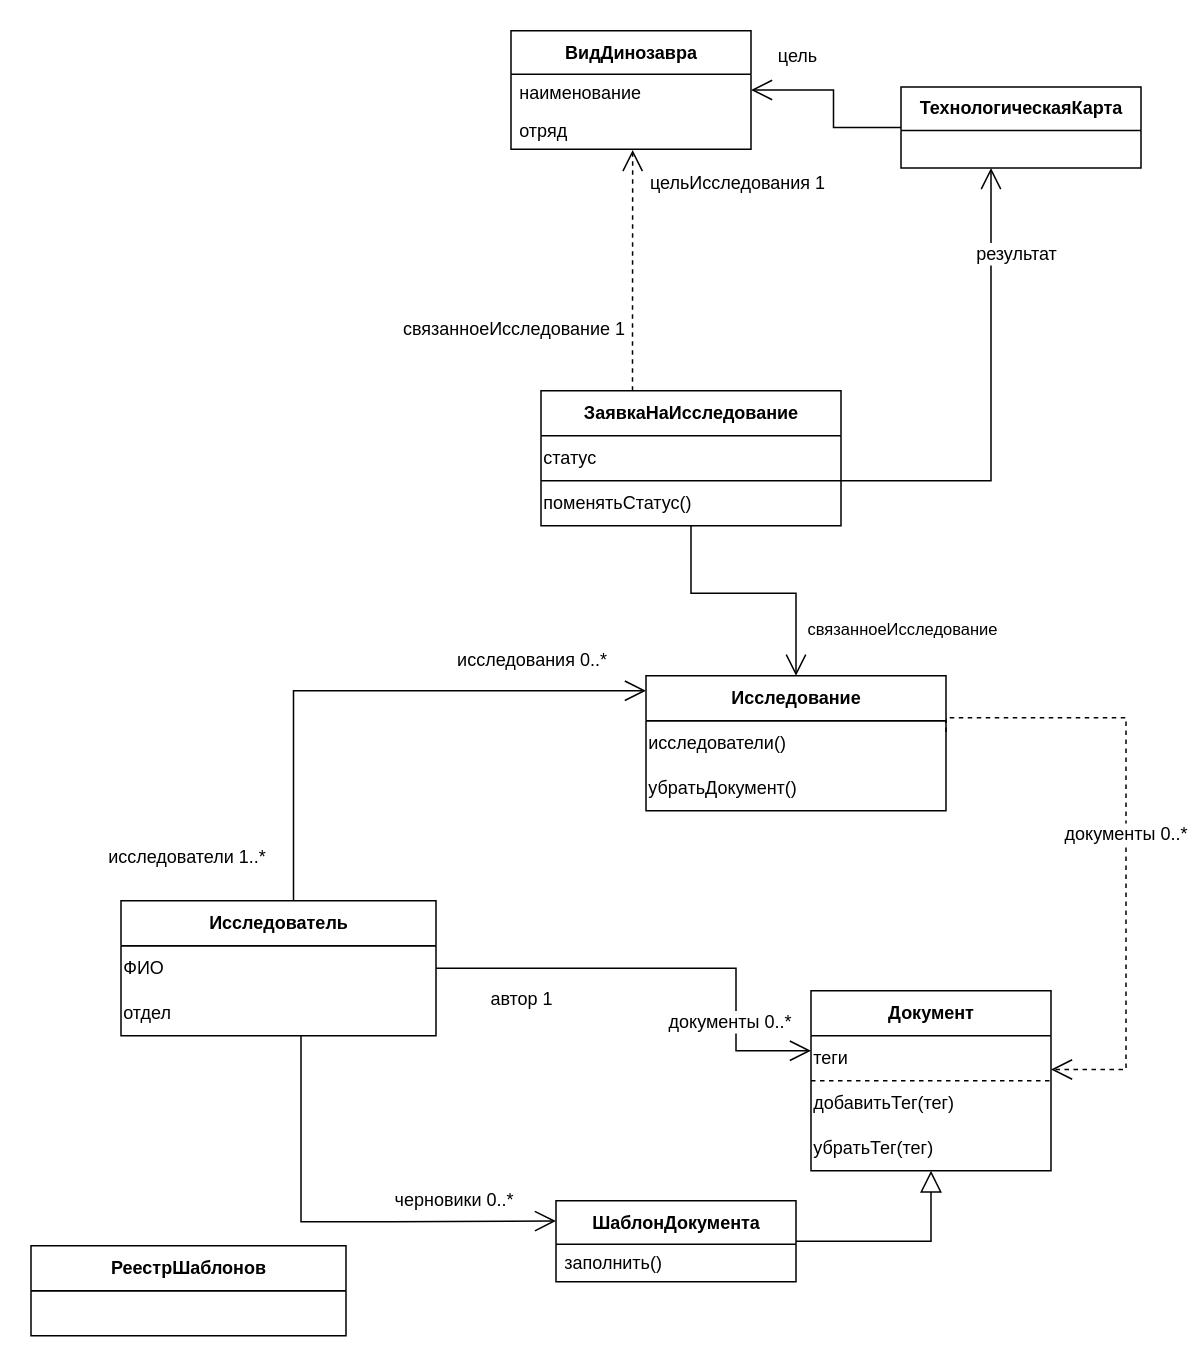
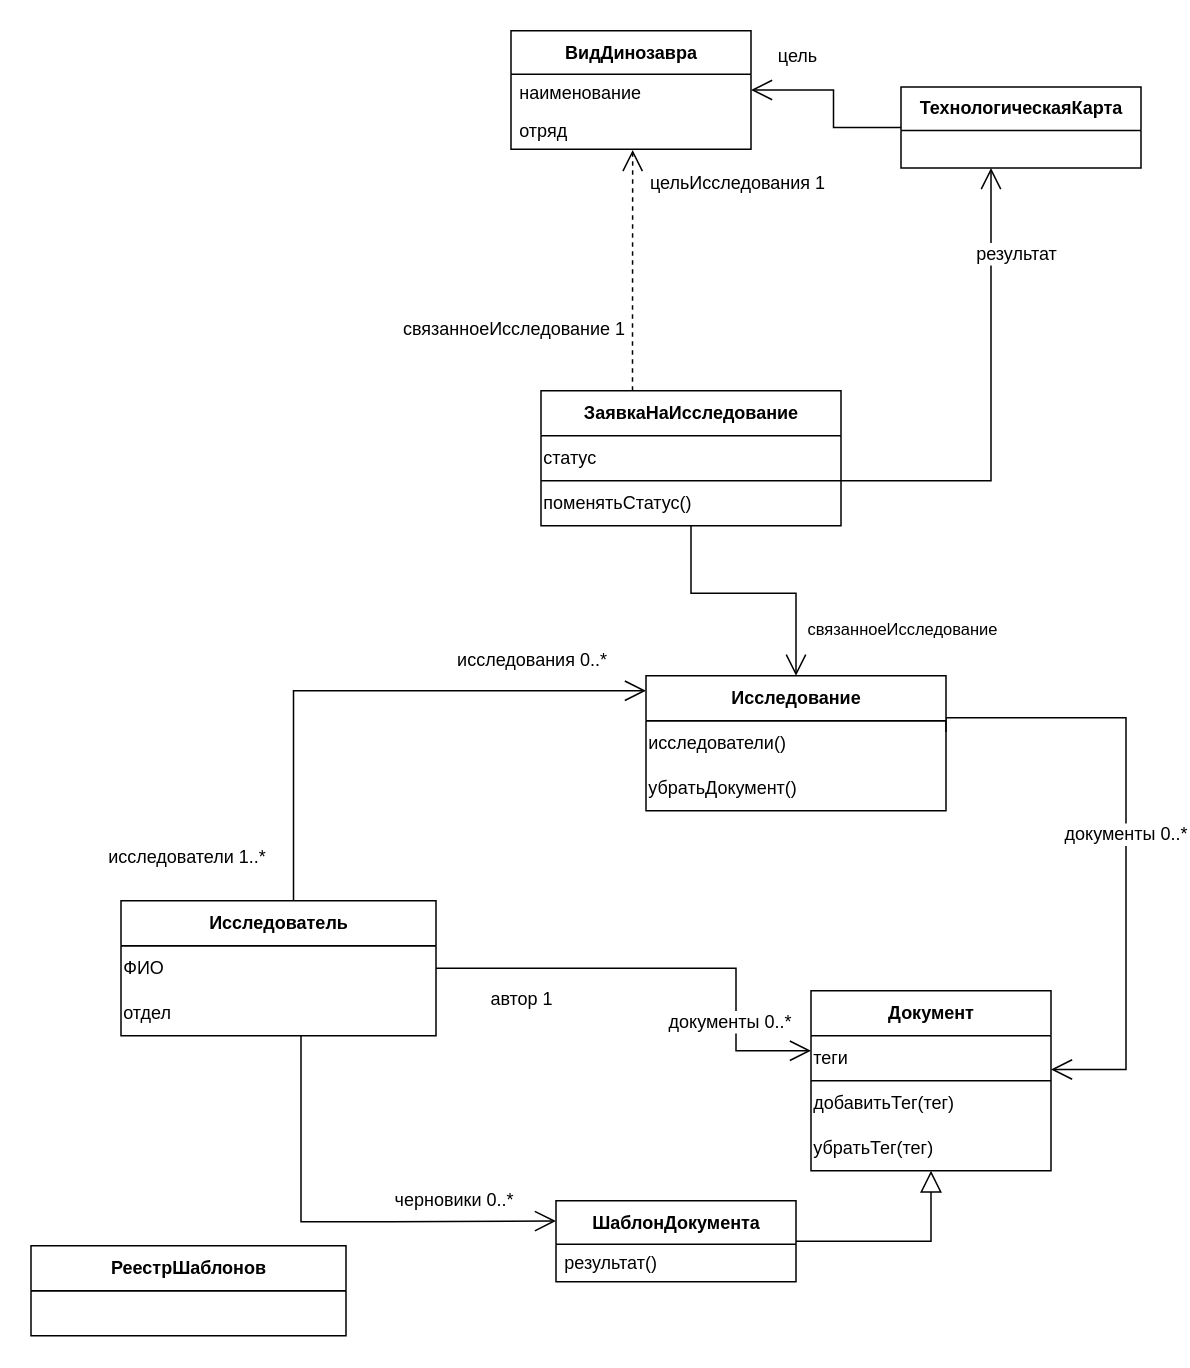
edge "исследователи()" -> "теги": style dashed -> solid
edge "теги" -- "добавитьТег(тег)": style dashed -> solid
node "заполнить()": label "заполнить()" -> "результат()"
